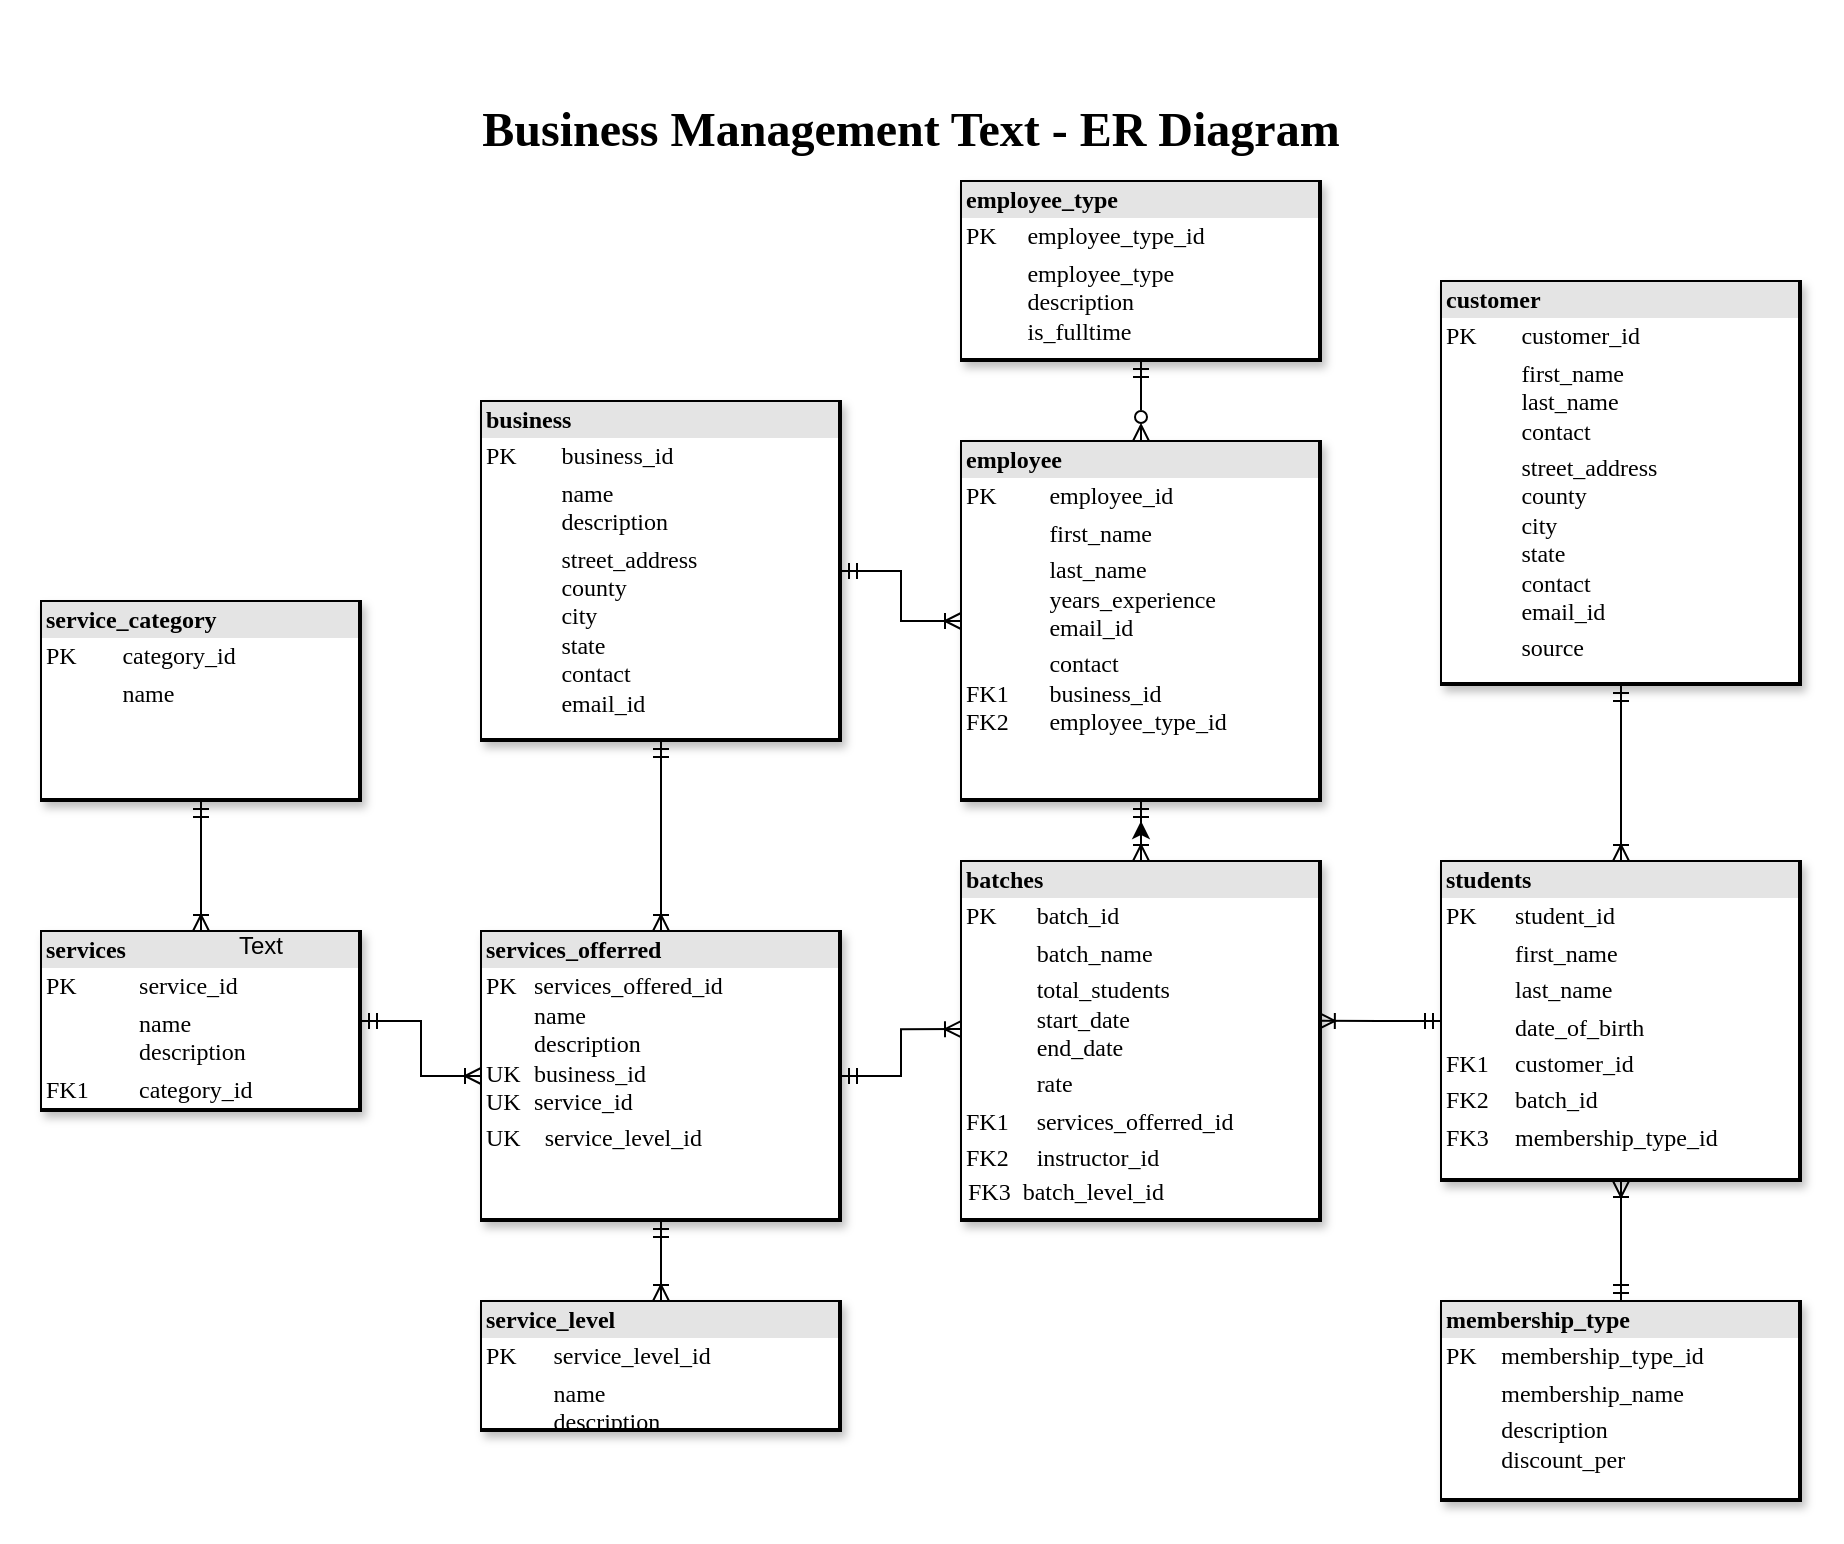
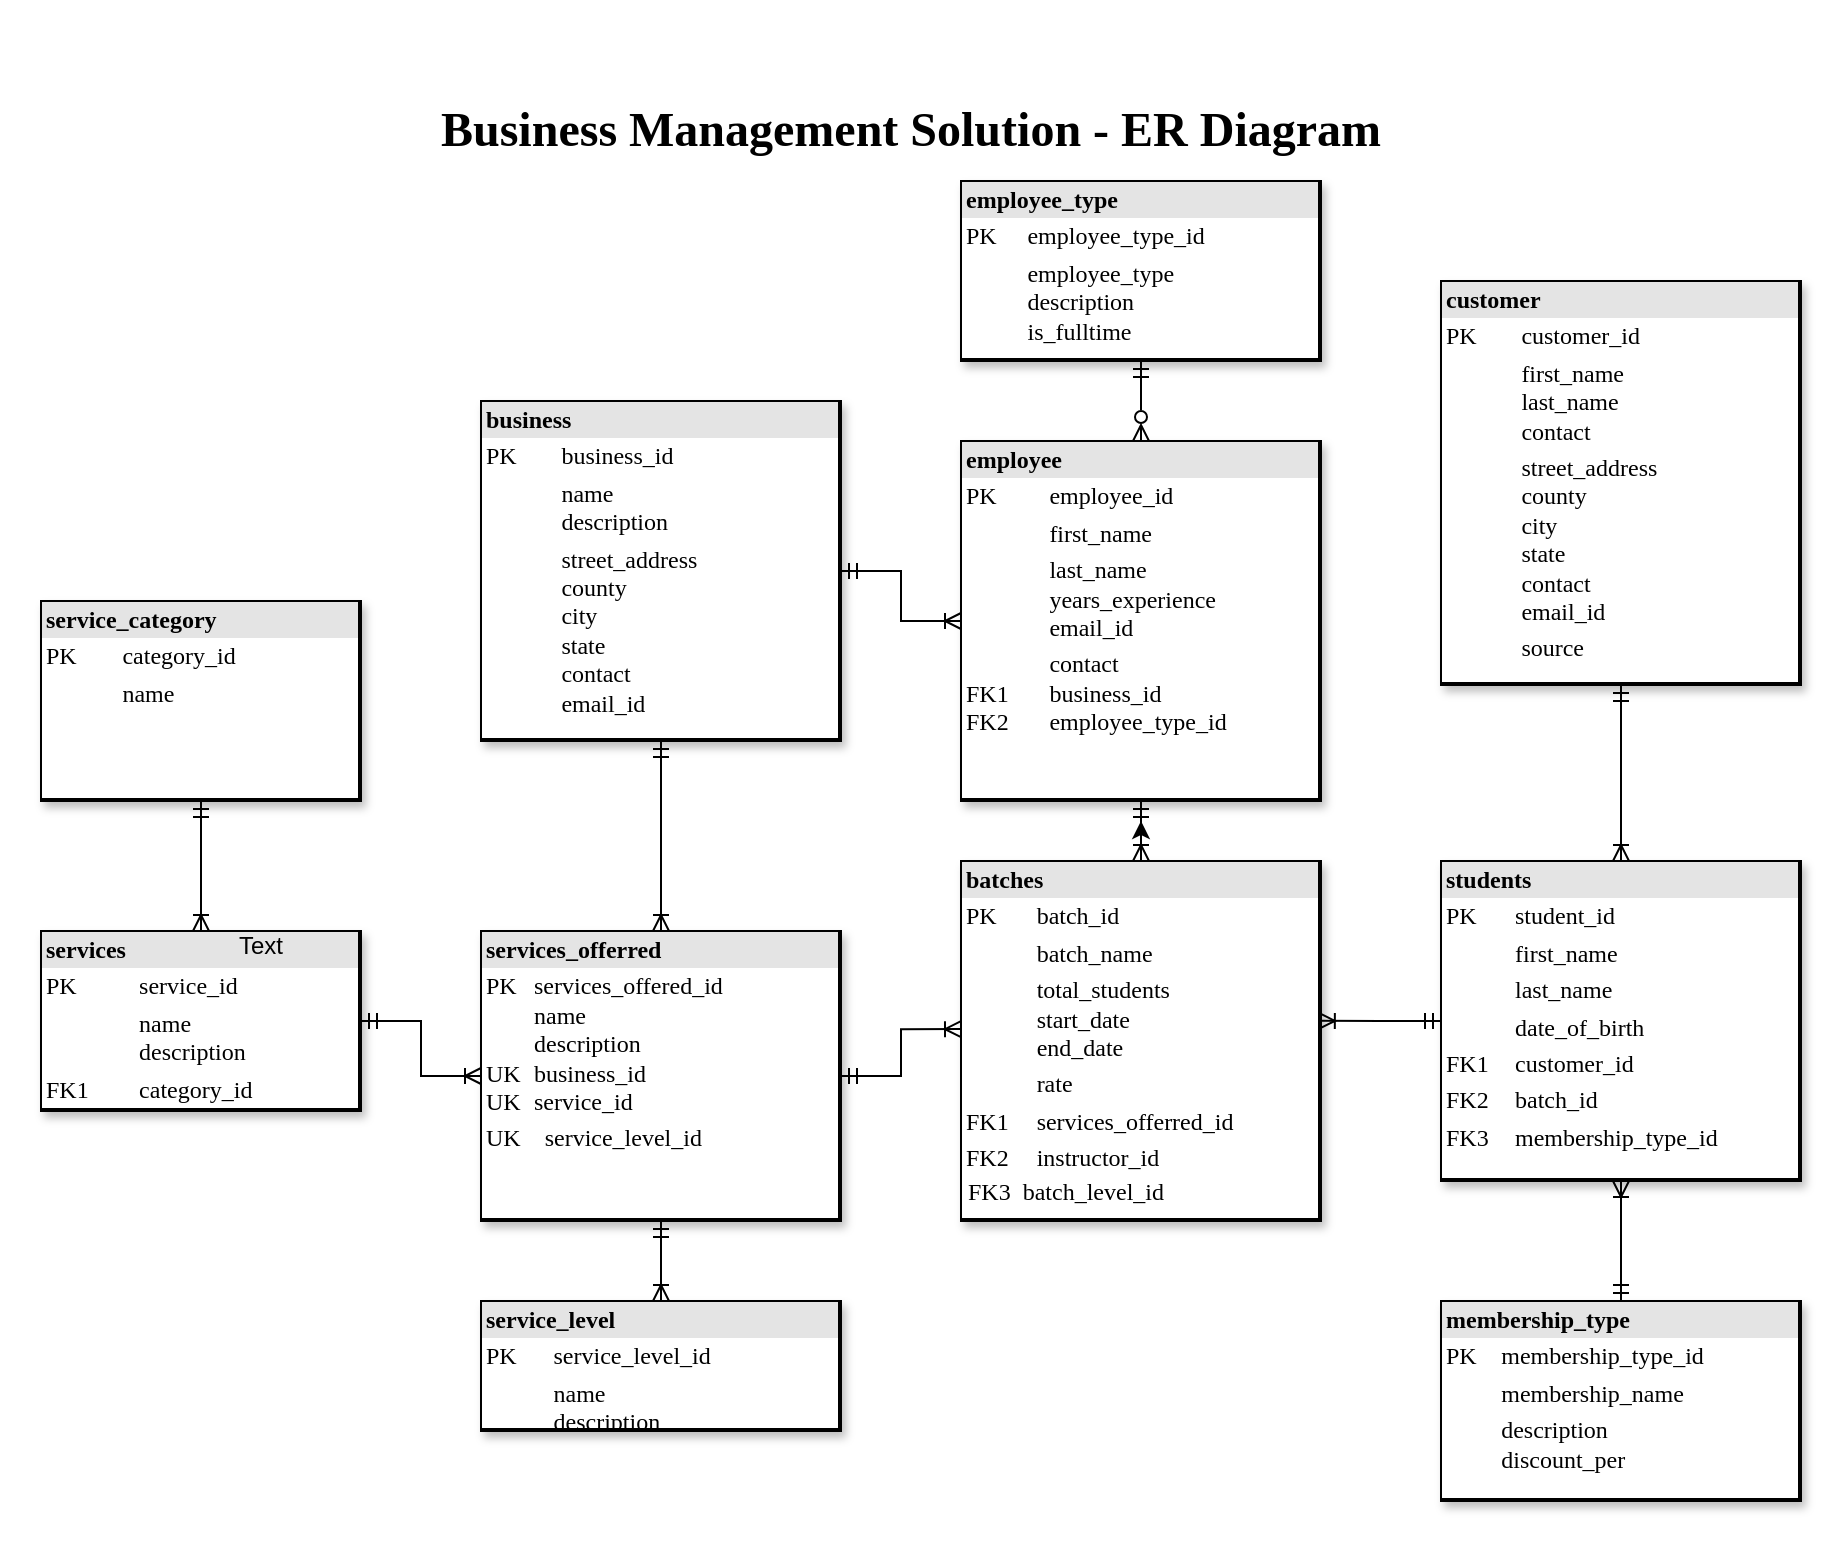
node "Business Management Text - ER Diagram": label "Business Management Text - ER Diagram" -> "Business Management Solution - ER Diagram"
